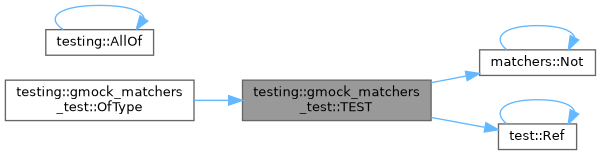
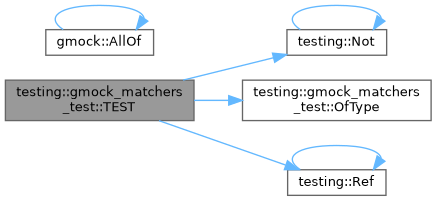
node "testing::AllOf": label "testing::AllOf" -> "gmock::AllOf"
node "matchers::Not": label "matchers::Not" -> "testing::Not"
edge "testing::gmock_matchers _test::OfType" -> "testing::gmock_matchers _test::TEST": reversed
node "test::Ref": label "test::Ref" -> "testing::Ref"
